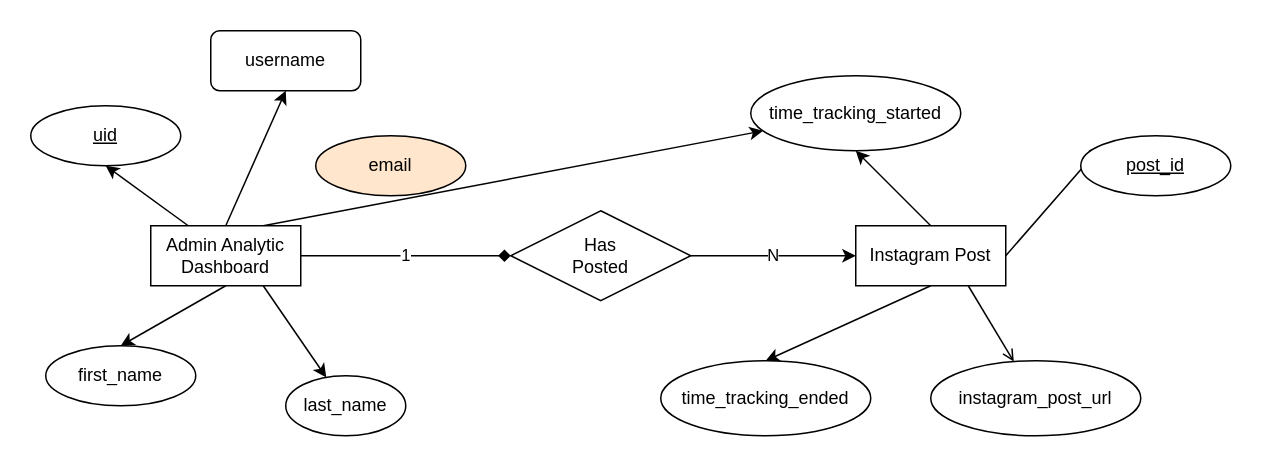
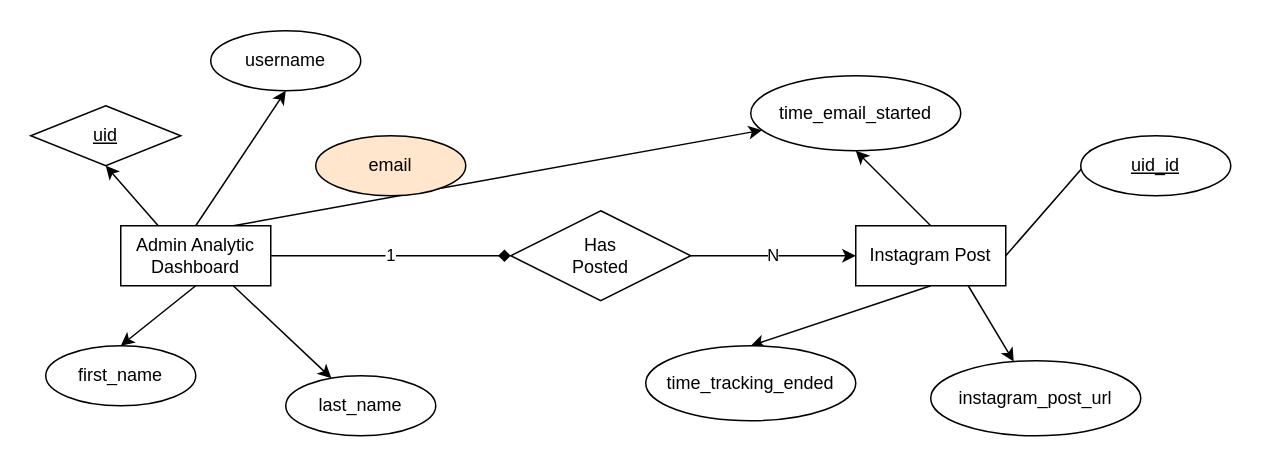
node "username": shape rounded rectangle -> ellipse
node "time_tracking_started": label "time_tracking_started" -> "time_email_started"
node "uid": shape ellipse -> diamond
node "post_id": label "post_id" -> "uid_id"
node "Admin Analytic Dashboard": moved (226, 256) -> (196, 256)
edge "Instagram Post" -> "instagram_post_url": arrowhead open -> classic
node "time_tracking_ended": moved (766, 398) -> (751, 383)
node "last_name": size 120x60 -> 150x60
